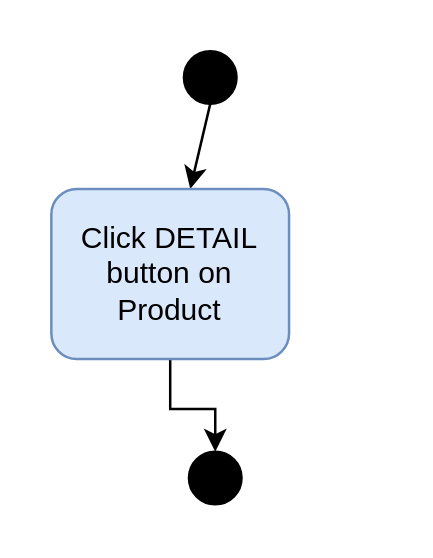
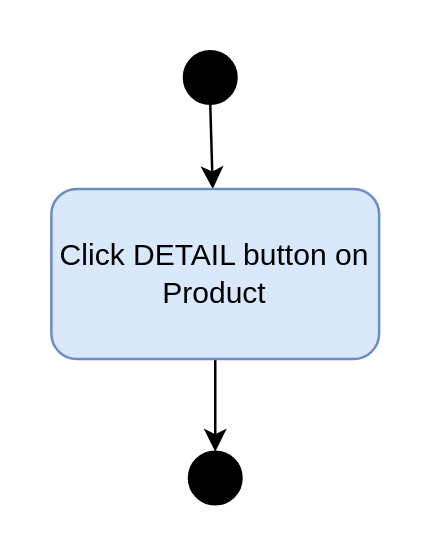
node "Click DETAIL button on Product": size 238x170 -> 328x170
